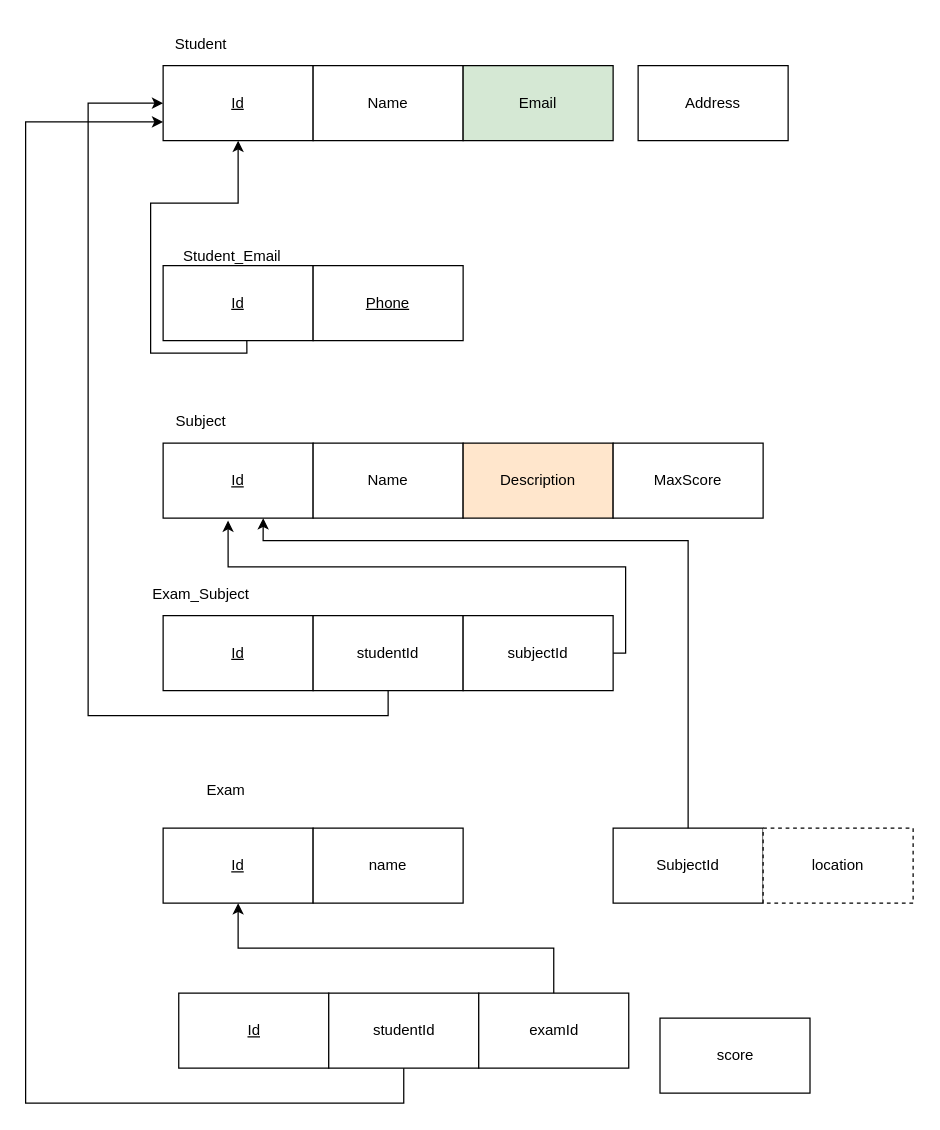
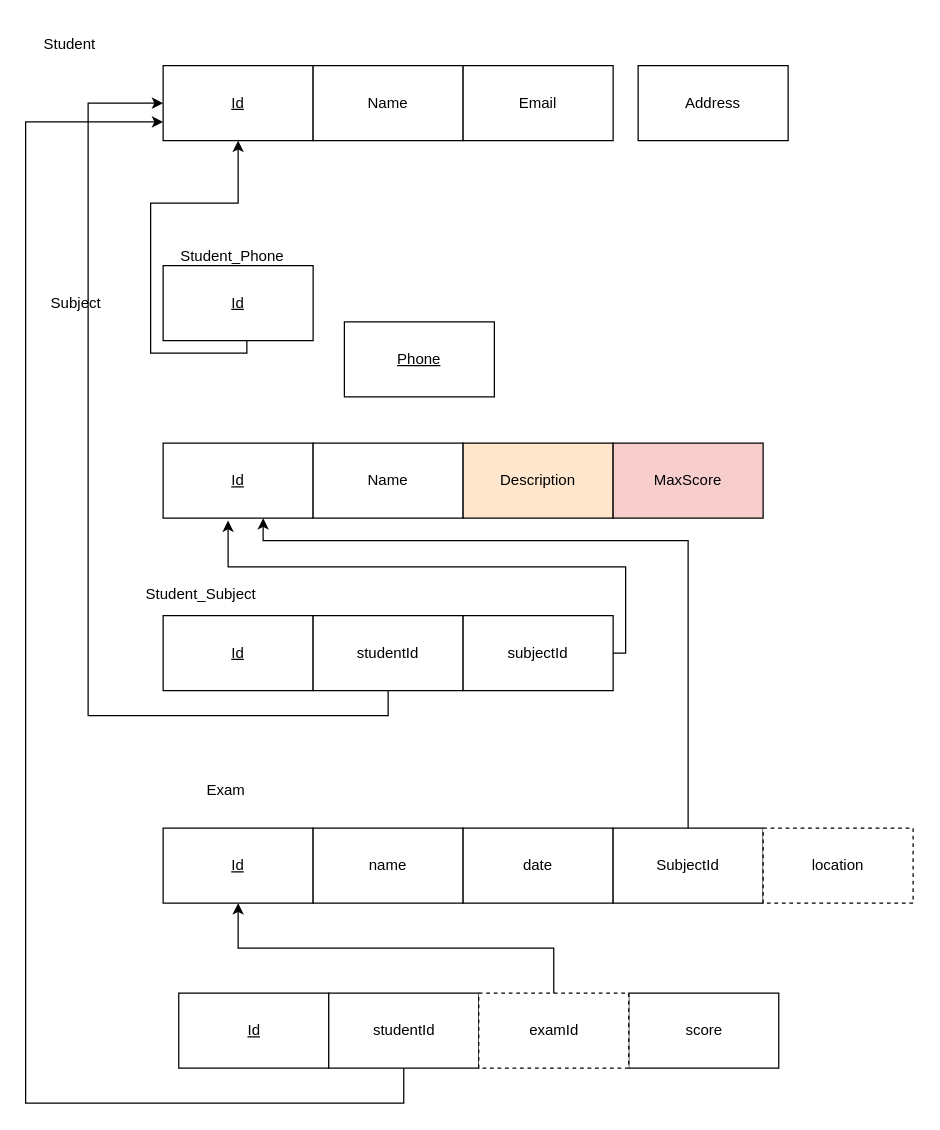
node "Student": moved (201, 44) -> (69, 44)
node "Email": fillcolor #d5e8d4 -> #ffffff
node "Student_Email": label "Student_Email" -> "Student_Phone"
node "Phone": moved (388, 303) -> (419, 359)
node "Subject": moved (201, 422) -> (76, 303)
node "MaxScore": fillcolor #ffffff -> #f8cecc
node "Exam_Subject": label "Exam_Subject" -> "Student_Subject"
node "date": added
node "examId": style solid -> dashed
node "score": moved (735, 1056) -> (704, 1031)
